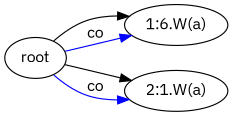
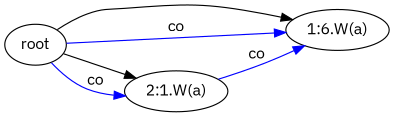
edge "2:1.W(a)" -> "1:6.W(a)": added, label "co"
